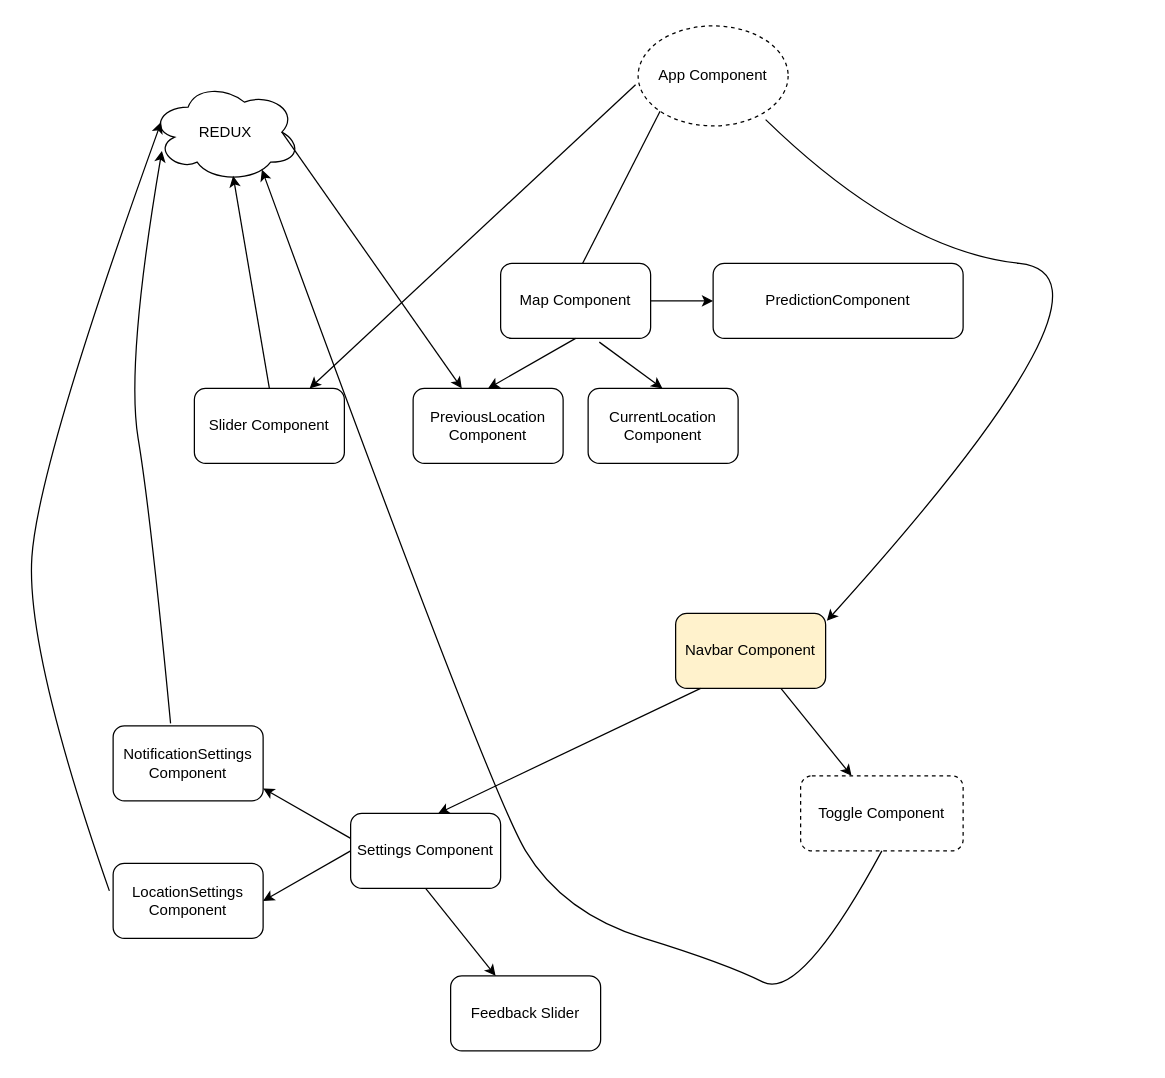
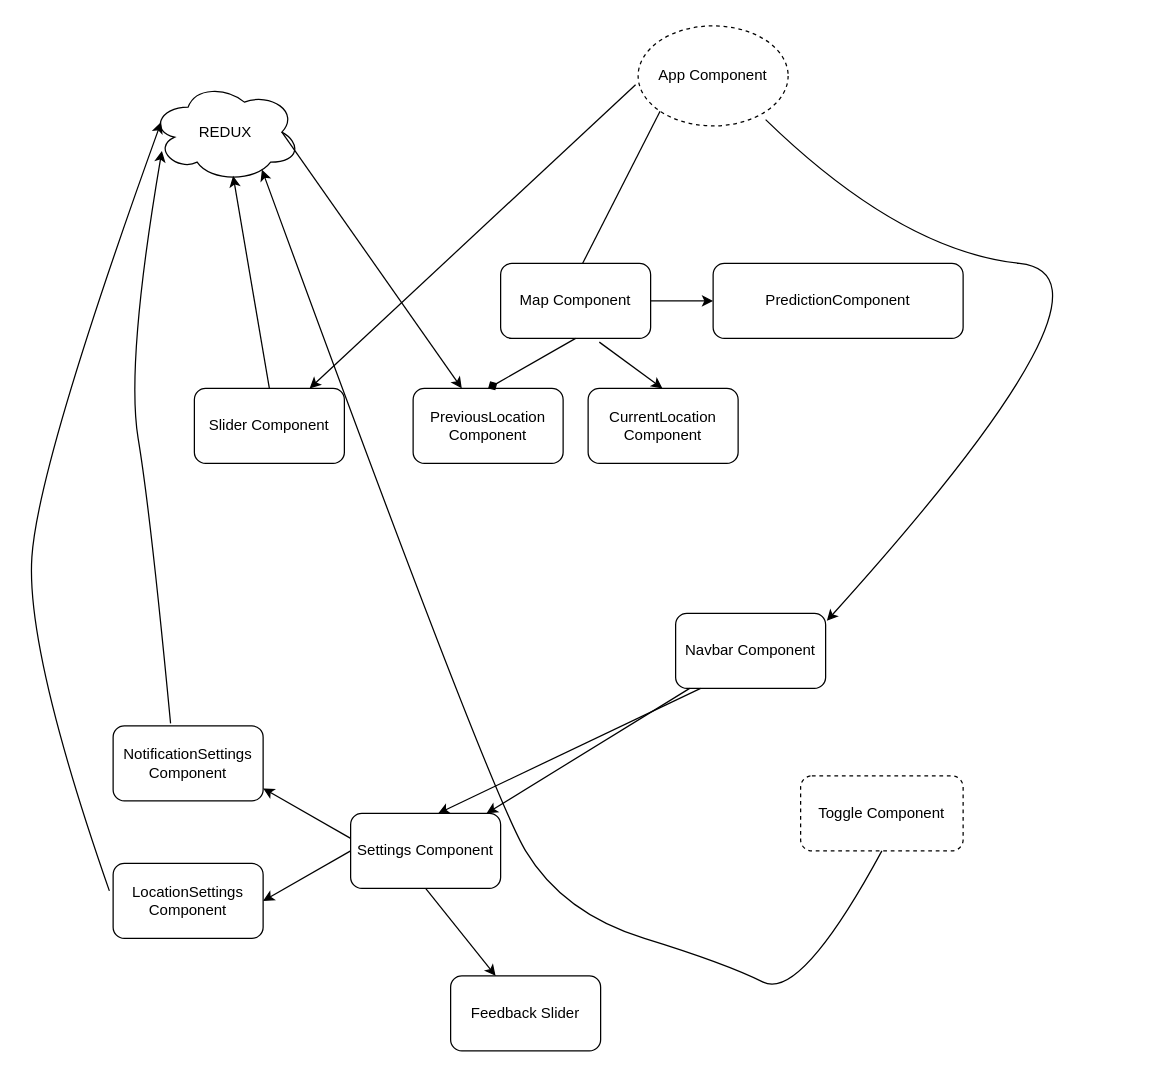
edge "Map Component" -> "PreviousLocation Component": arrowhead classic -> diamond
node "Navbar Component": fillcolor #fff2cc -> #ffffff
edge "Navbar Component" -> "Toggle Component": now "Navbar Component" -> "Settings Component"
